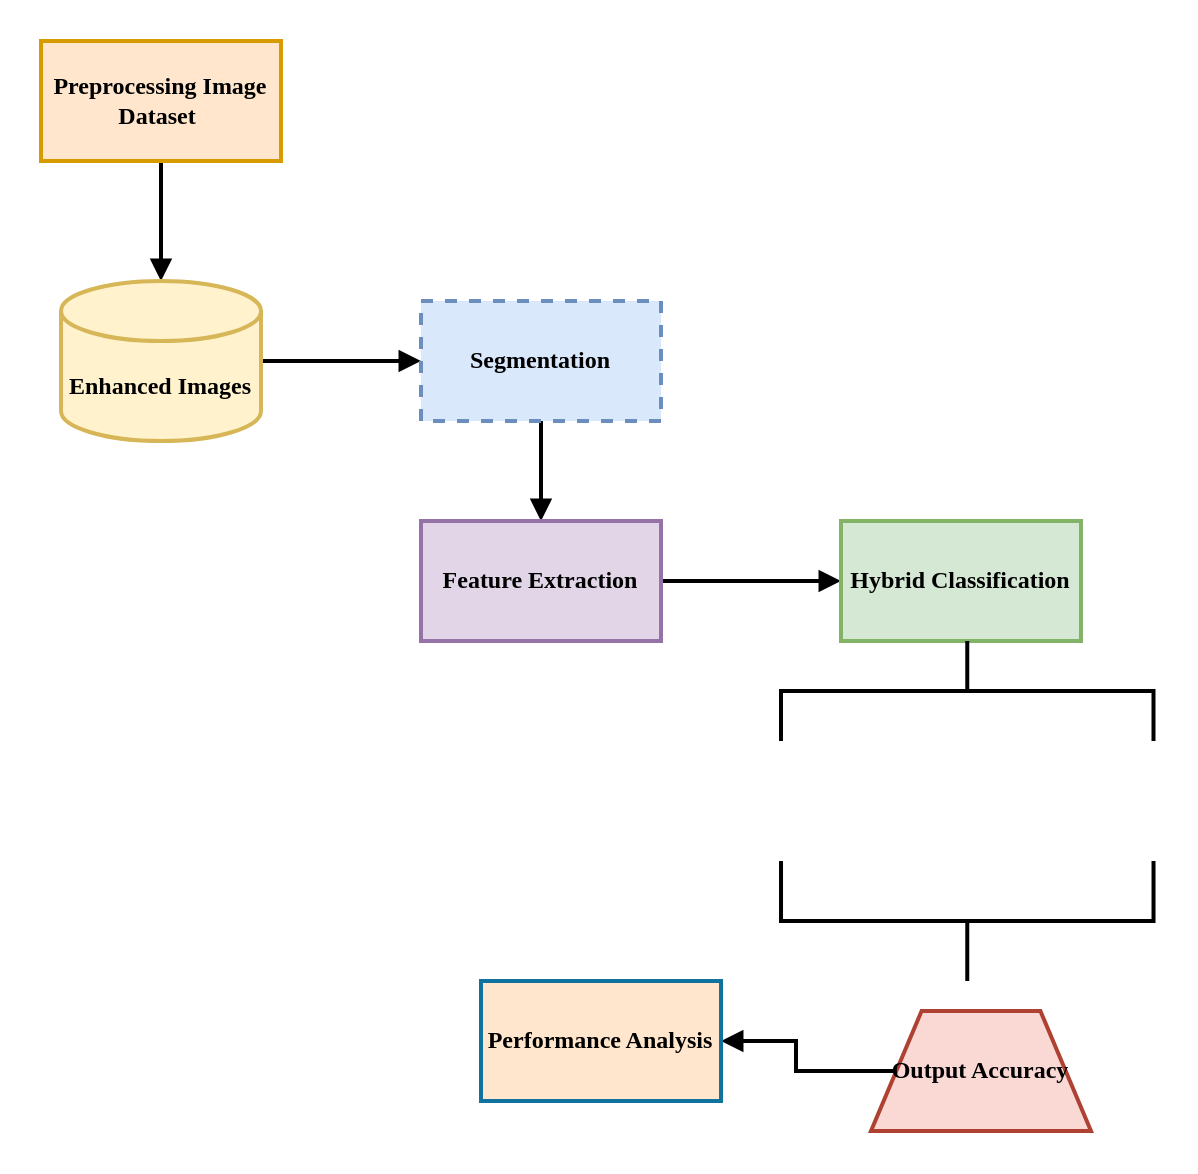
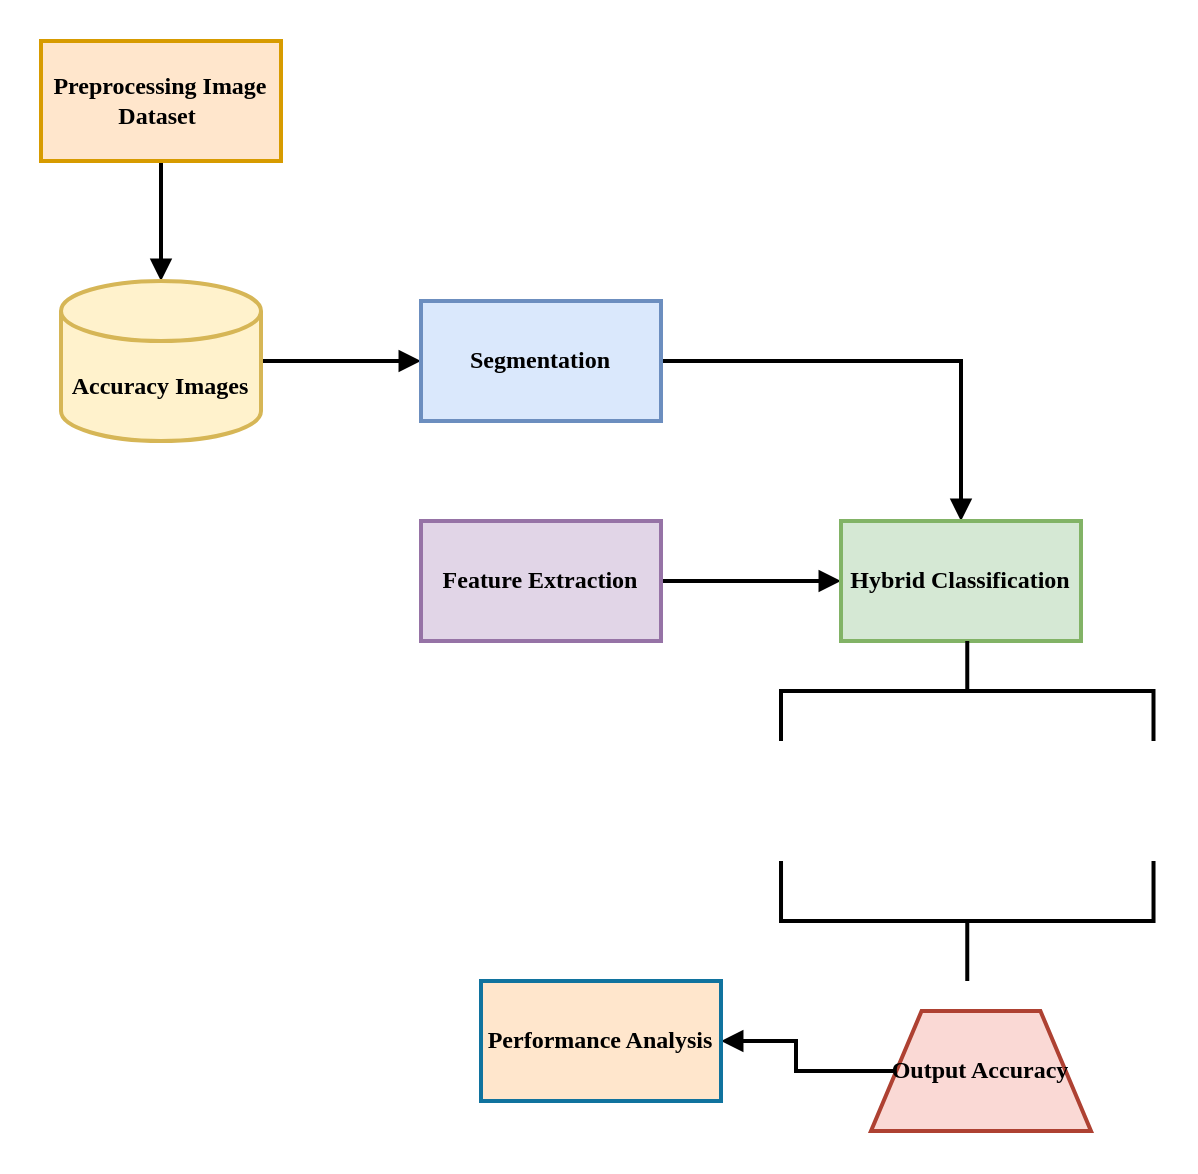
node "Segmentation": style dashed -> solid
node "Enhanced Images": label "Enhanced Images" -> "Accuracy Images"
edge "Segmentation" -> "Feature Extraction": now "Segmentation" -> "Hybrid Classification"
